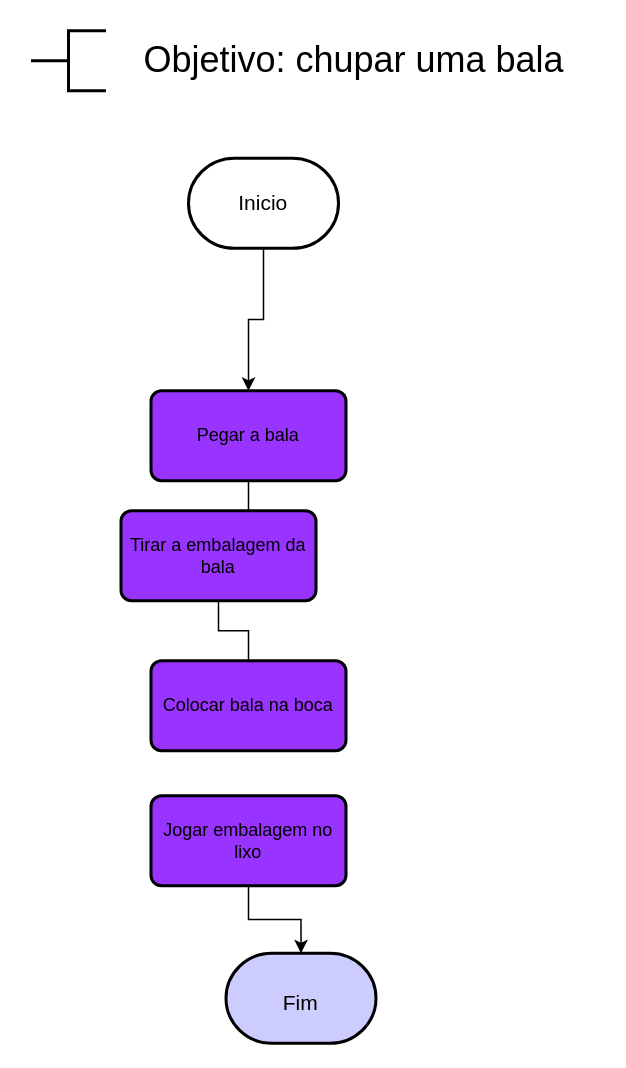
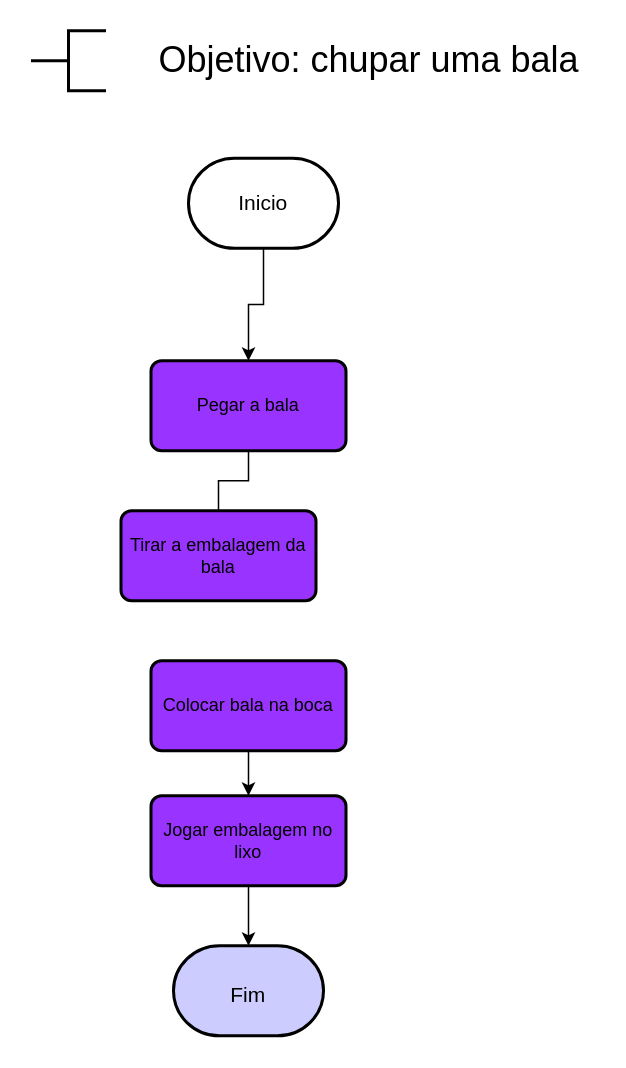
node "Objetivo: chupar uma bala": moved (353, 61) -> (368, 61)
node "Pegar a bala": moved (248, 436) -> (248, 406)
edge "Tirar a embalagem da bala" -- "Colocar bala na boca": removed
edge "Colocar bala na boca" -> "Jogar embalagem no lixo": added
node "Fim": moved (301, 998) -> (248, 991)
